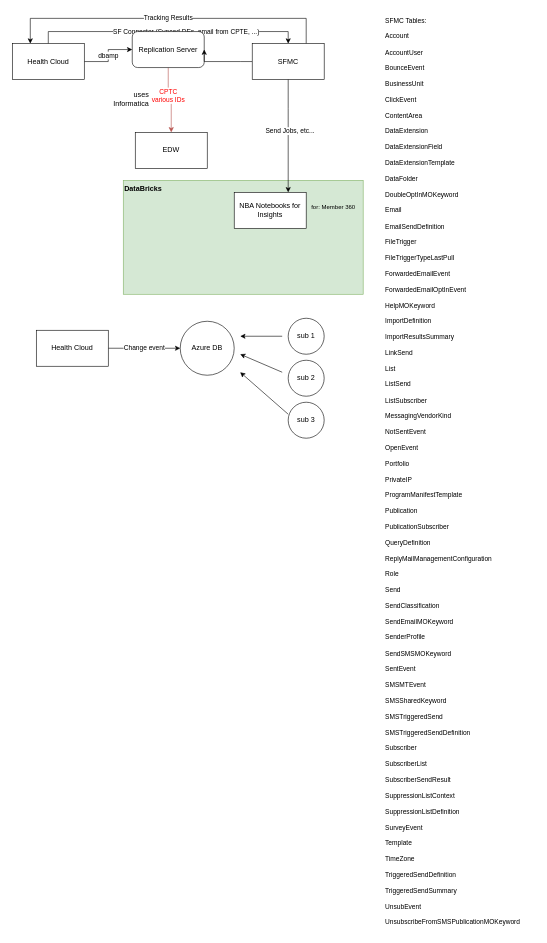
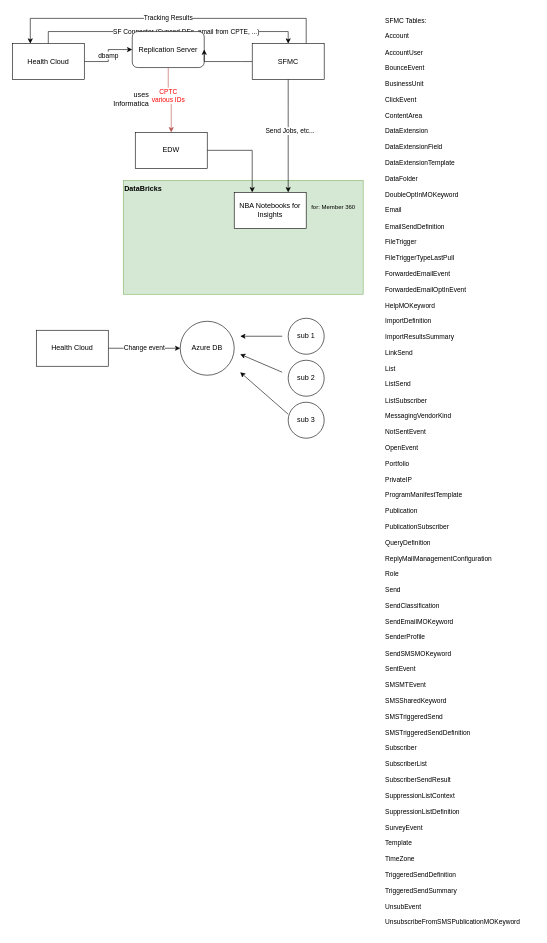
edge "EDW" -> "NBA Notebooks for Insights": added
